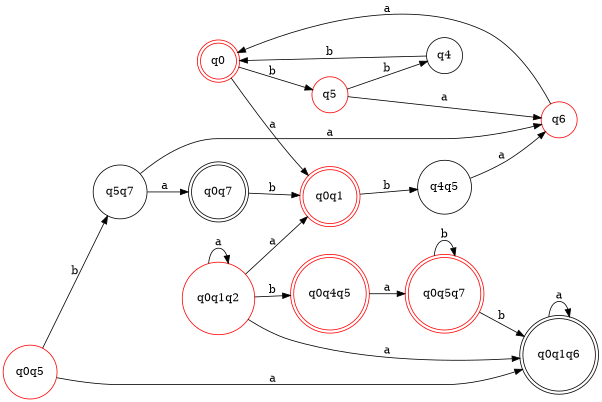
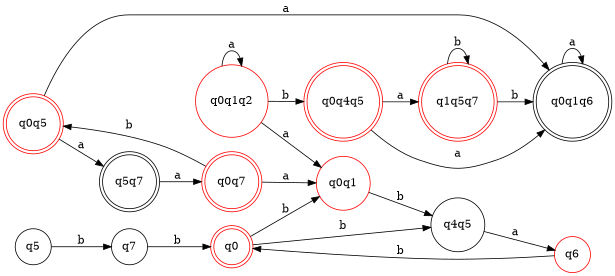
edge "q6" -> "q0": label "a" -> "b"
node "q4": label "q4" -> "q7"
edge "q0" -> "q5": now "q0" -> "q4q5"
node "q5": color red -> black
edge "q5" -> "q6": removed, label "a"
edge "q0" -> "q0q1": label "a" -> "b"
edge "q0q7" -> "q0q5": added, label "b"
edge "q5q7" -> "q6": removed, label "a"
edge "q0q7" -> "q0q1": label "b" -> "a"
node "q5q7": shape circle -> doublecircle
node "q0q7": color black -> red
node "q0q1": shape doublecircle -> circle
edge "q0q5" -> "q5q7": label "b" -> "a"
node "q0q5q7": label "q0q5q7" -> "q1q5q7"
edge "q0q1q2" -> "q0q1q6": now "q0q4q5" -> "q0q1q6"
node "q0q5": shape circle -> doublecircle
